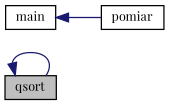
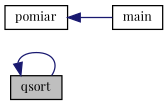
edge "pomiar" -> "main": reversed
